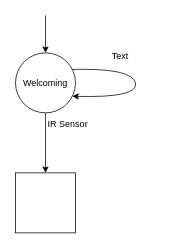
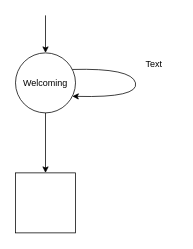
node "Text": moved (120, 57) -> (154, 64)
node "IR Sensor": removed
